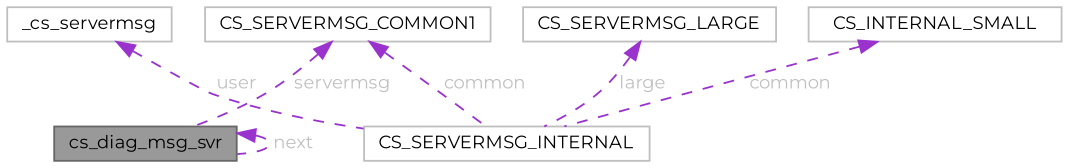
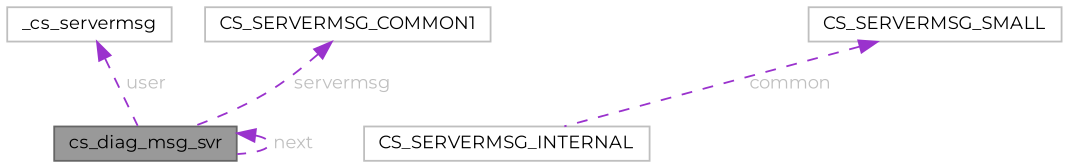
node "CS_SERVERMSG_LARGE": removed
node "CS_INTERNAL_SMALL": label "CS_INTERNAL_SMALL" -> "CS_SERVERMSG_SMALL"
edge "CS_SERVERMSG_INTERNAL" -> "CS_SERVERMSG_COMMON1": removed, label "common"
edge "CS_SERVERMSG_INTERNAL" -> "_cs_servermsg": now "cs_diag_msg_svr" -> "_cs_servermsg"
